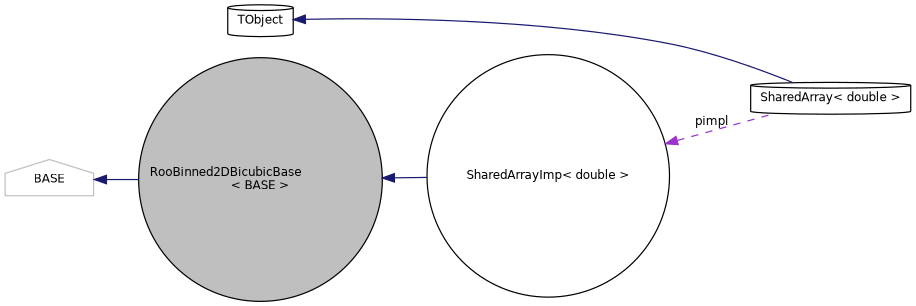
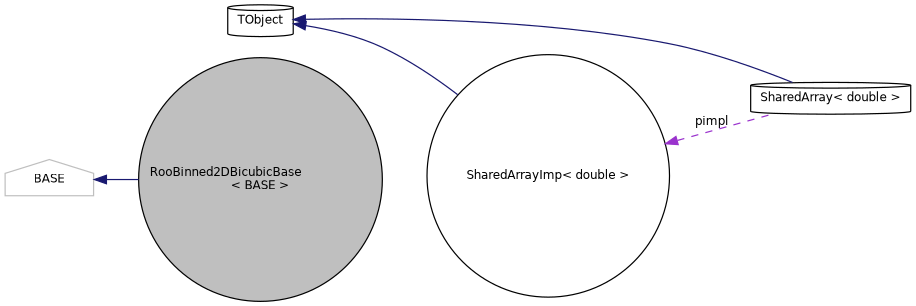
edge "SharedArrayImp< double >" -> "RooBinned2DBicubicBase < BASE >": now "SharedArrayImp< double >" -> "TObject"
